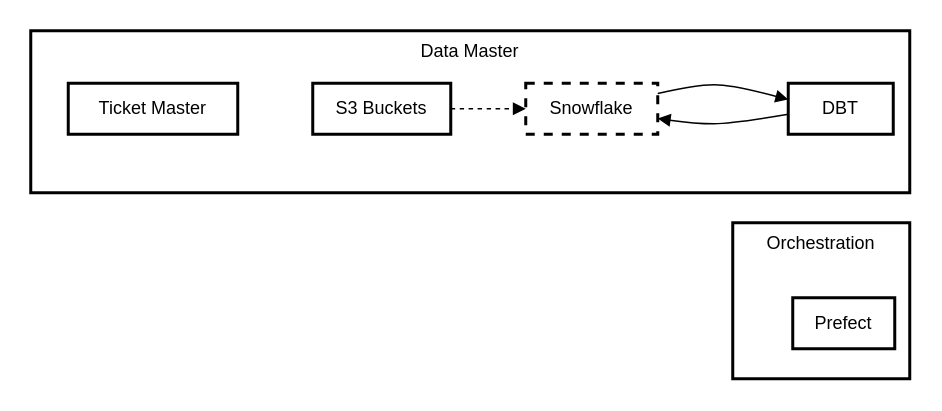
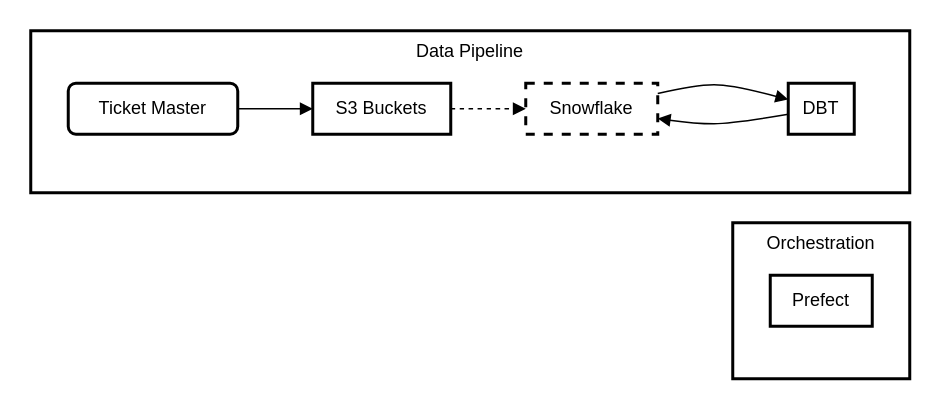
node "Data Master": label "Data Master" -> "Data Pipeline"
node "Ticket Master": shape rectangle -> rounded rectangle
edge "Ticket Master" -> "S3 Buckets": added
node "DBT": size 105x51 -> 66x51
node "Prefect": moved (844, 323) -> (821, 301)
